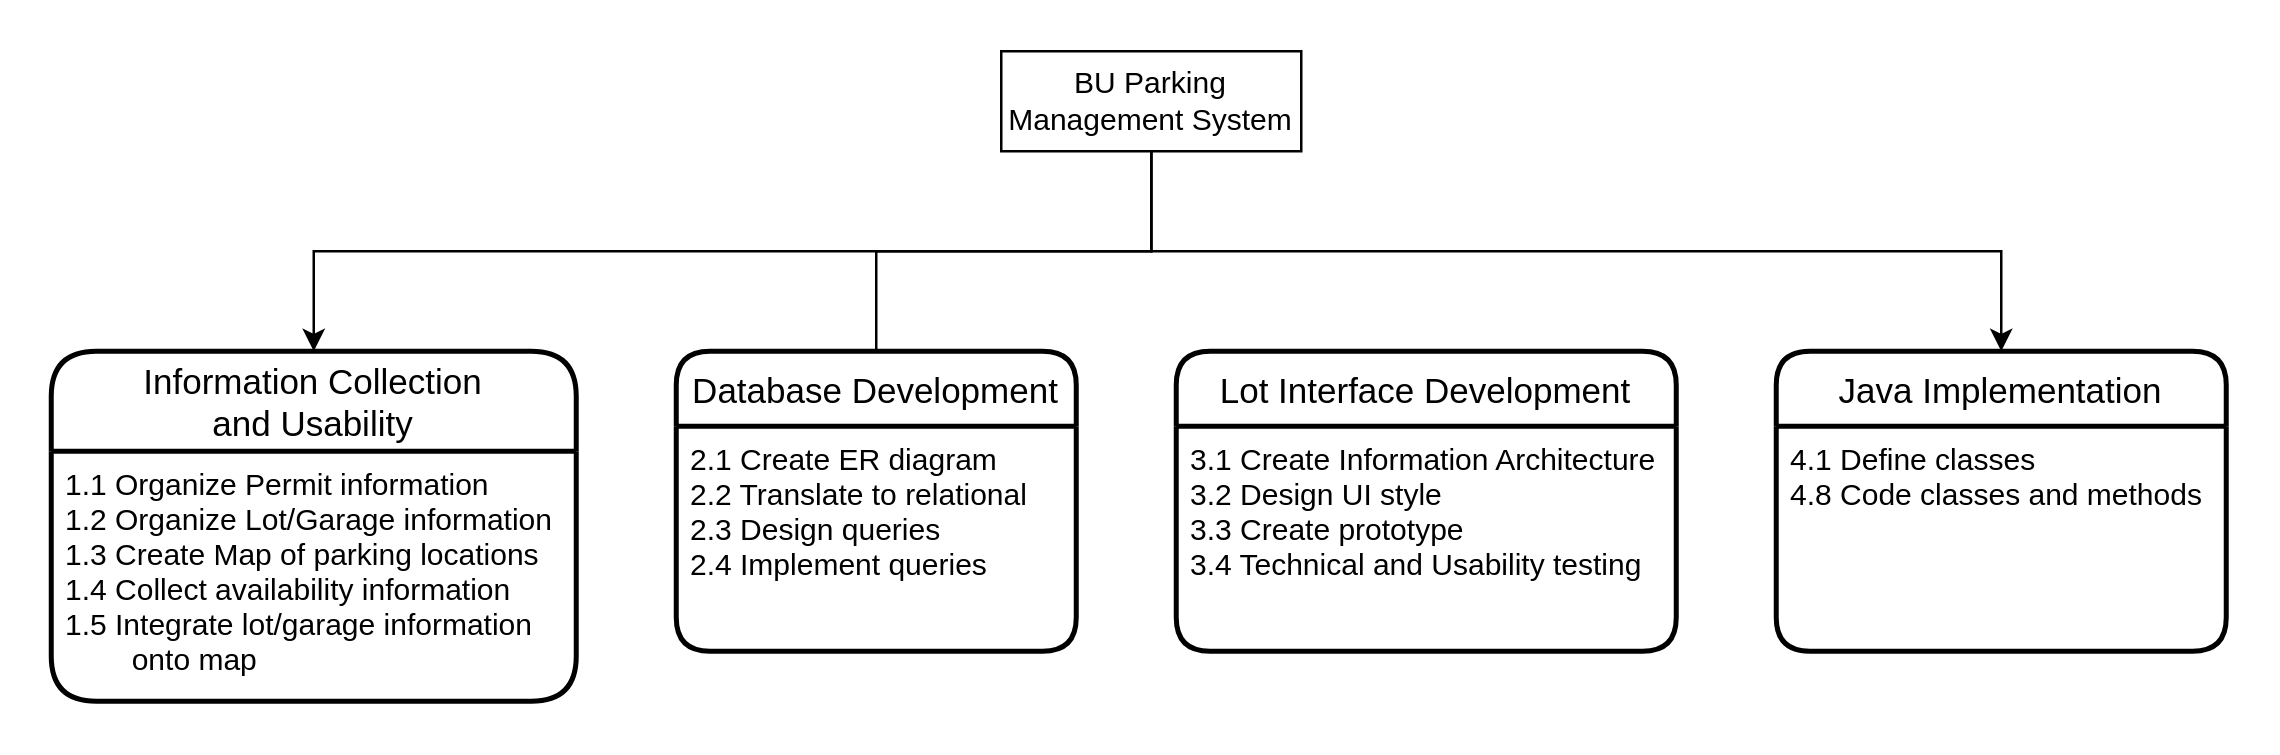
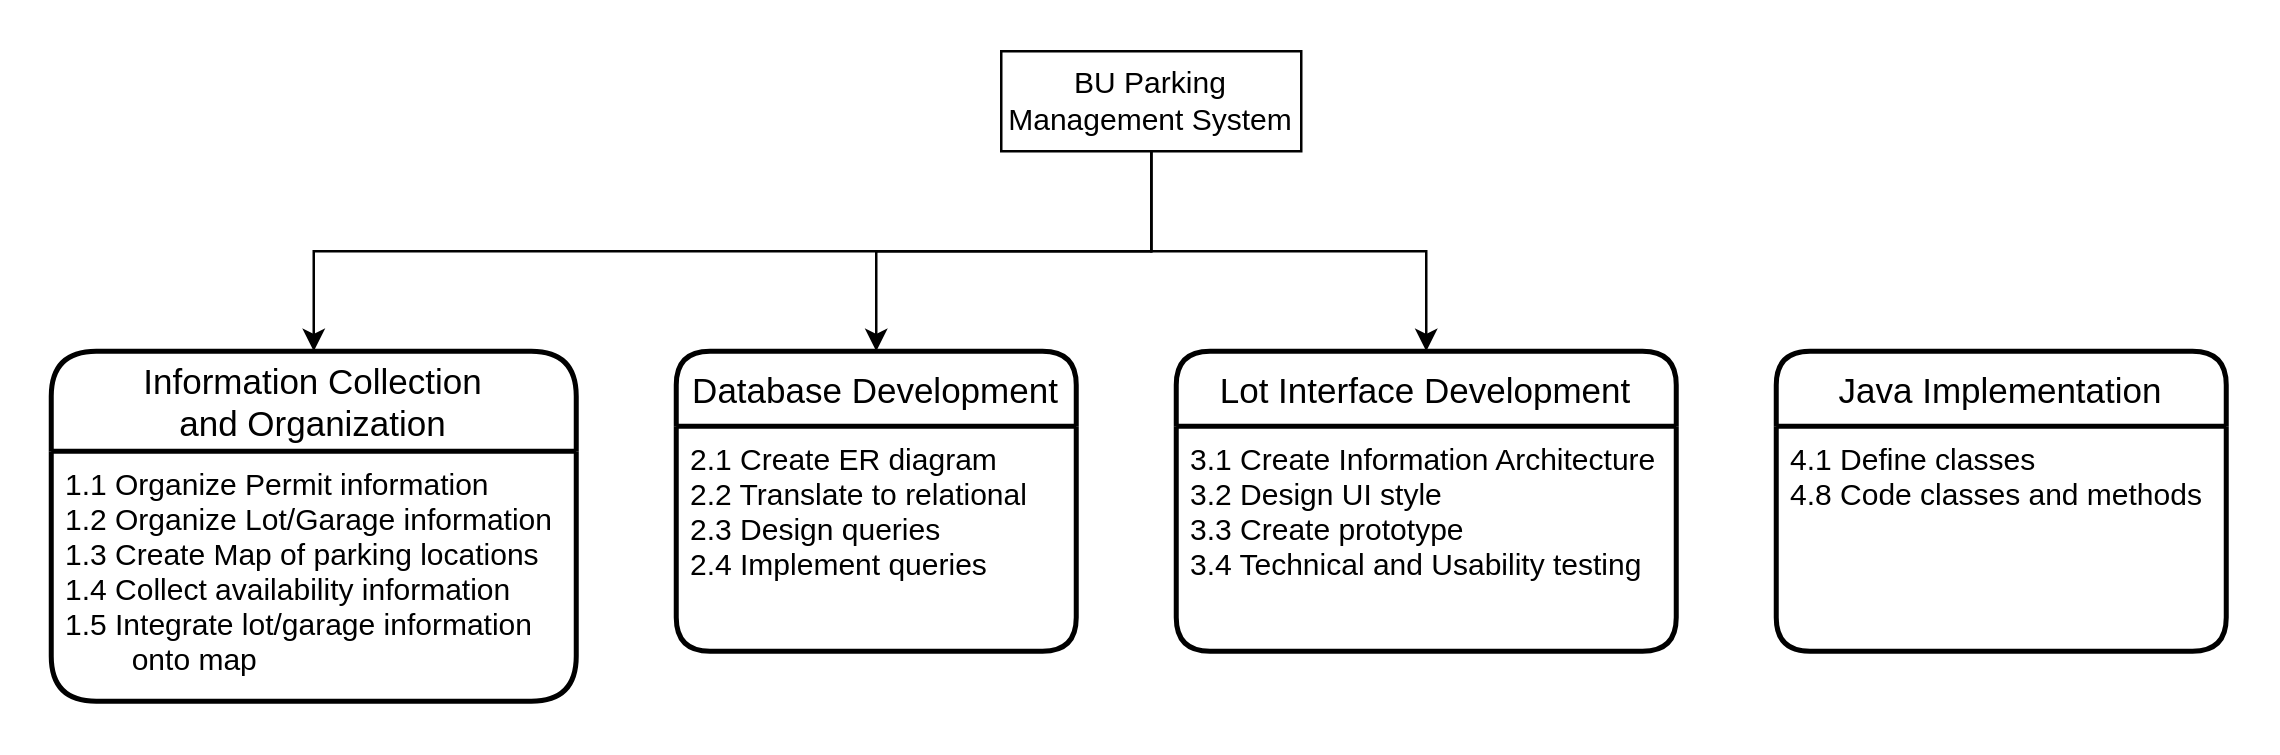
edge "BU Parking Management System" -> "Java Implementation": removed
edge "BU Parking Management System" -> "Lot Interface Development": added
edge "BU Parking Management System" -- "Database Development": arrowhead none -> classic
node "Information Collection and Usability": label "Information Collection and Usability" -> "Information Collection and Organization"
